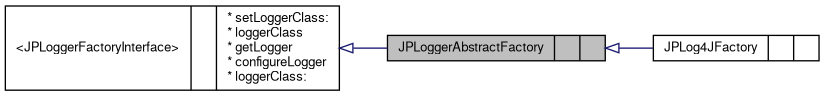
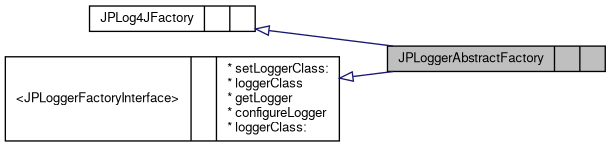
edge "JPLog4JFactory" -> "JPLoggerAbstractFactory": reversed
